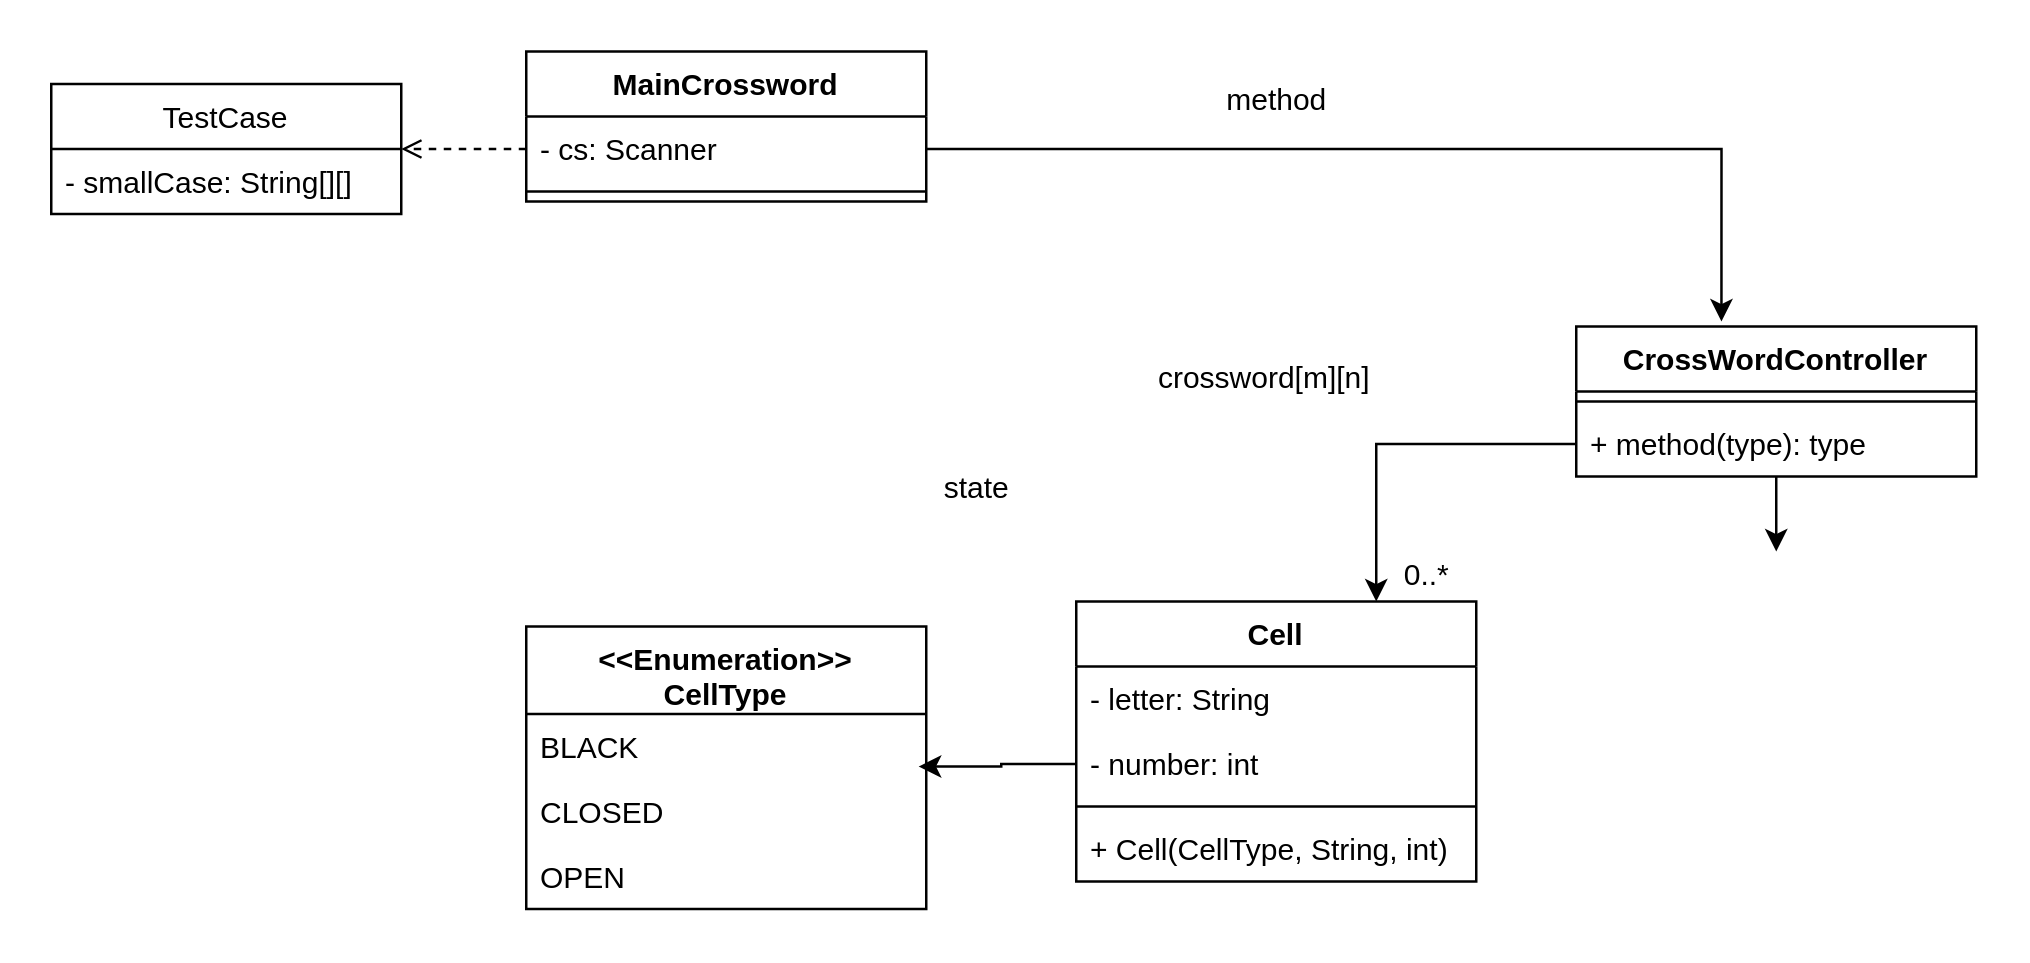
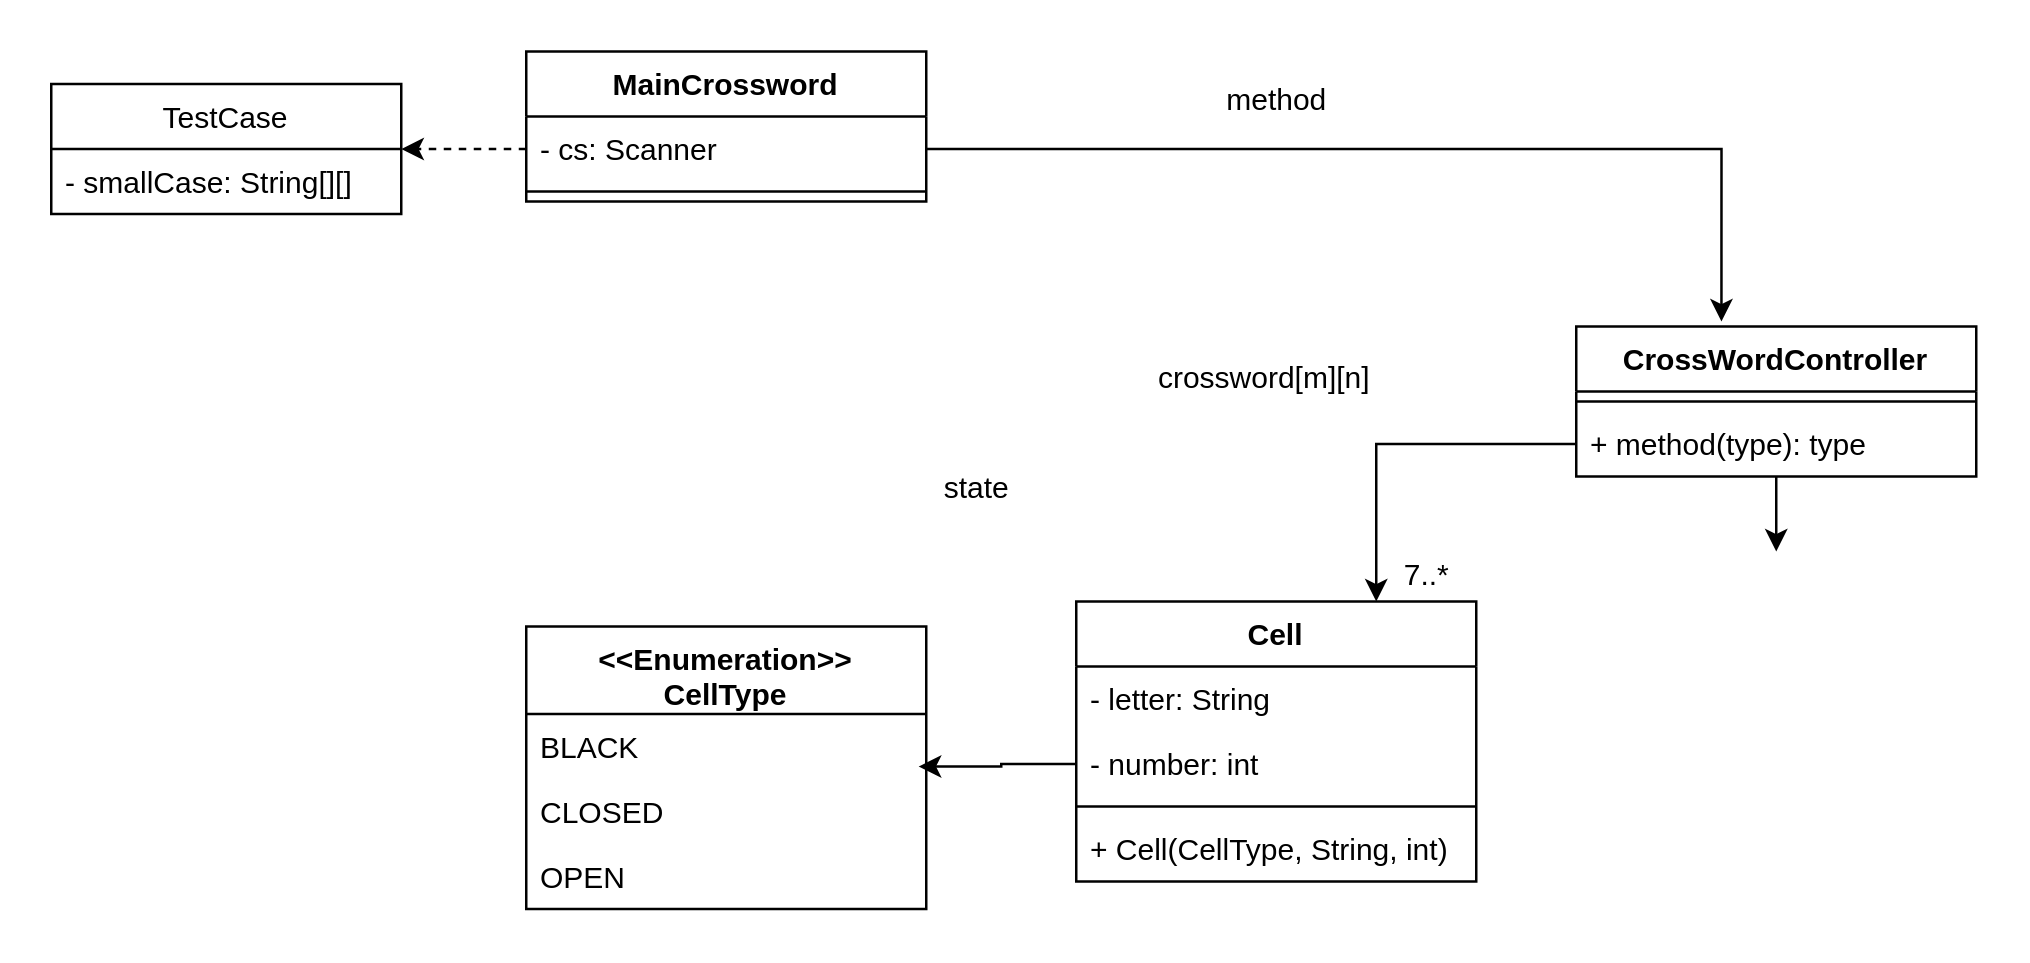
edge "- cs: Scanner" -> "TestCase": arrowhead open -> classic
node "0..*": label "0..*" -> "7..*"
